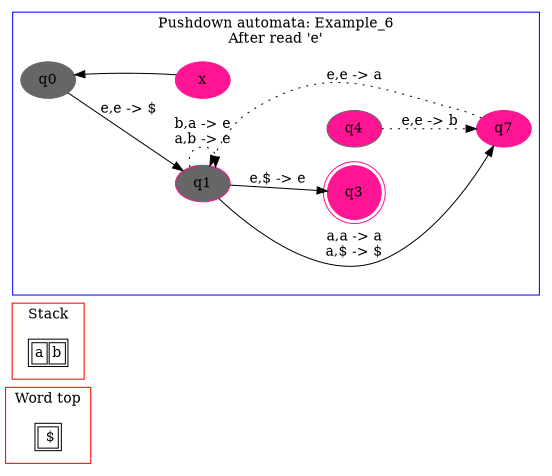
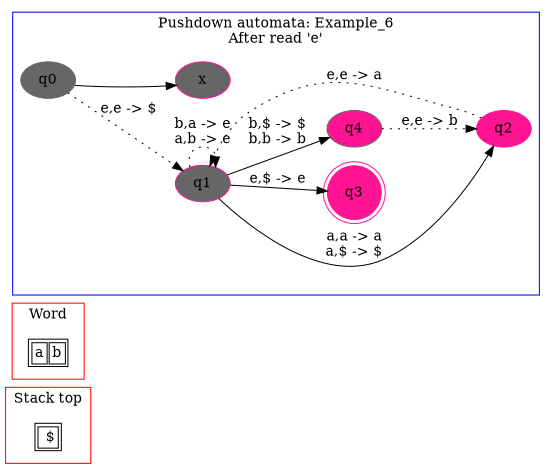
edge "x" -> "q0": reversed
node "x": fillcolor deeppink -> gray40
edge "q0" -> "q1": style solid -> dotted
node "q7": label "q7" -> "q2"
edge "q1" -> "q4": added, label "b,$ -> $ b,b -> b"
cluster "Stack": label "Stack" -> "Word"
cluster "Word top": label "Word top" -> "Stack top"
